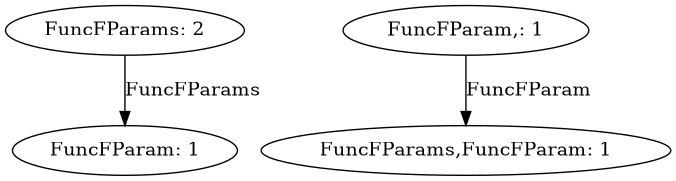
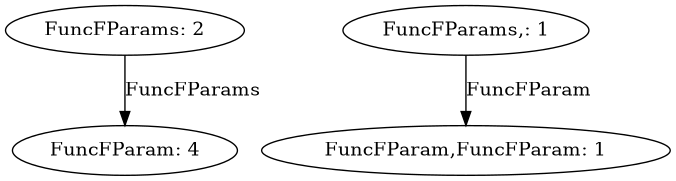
node "FuncFParam,: 1": label "FuncFParam,: 1" -> "FuncFParams,: 1"
node "FuncFParam: 1": label "FuncFParam: 1" -> "FuncFParam: 4"
node "FuncFParams,FuncFParam: 1": label "FuncFParams,FuncFParam: 1" -> "FuncFParam,FuncFParam: 1"
